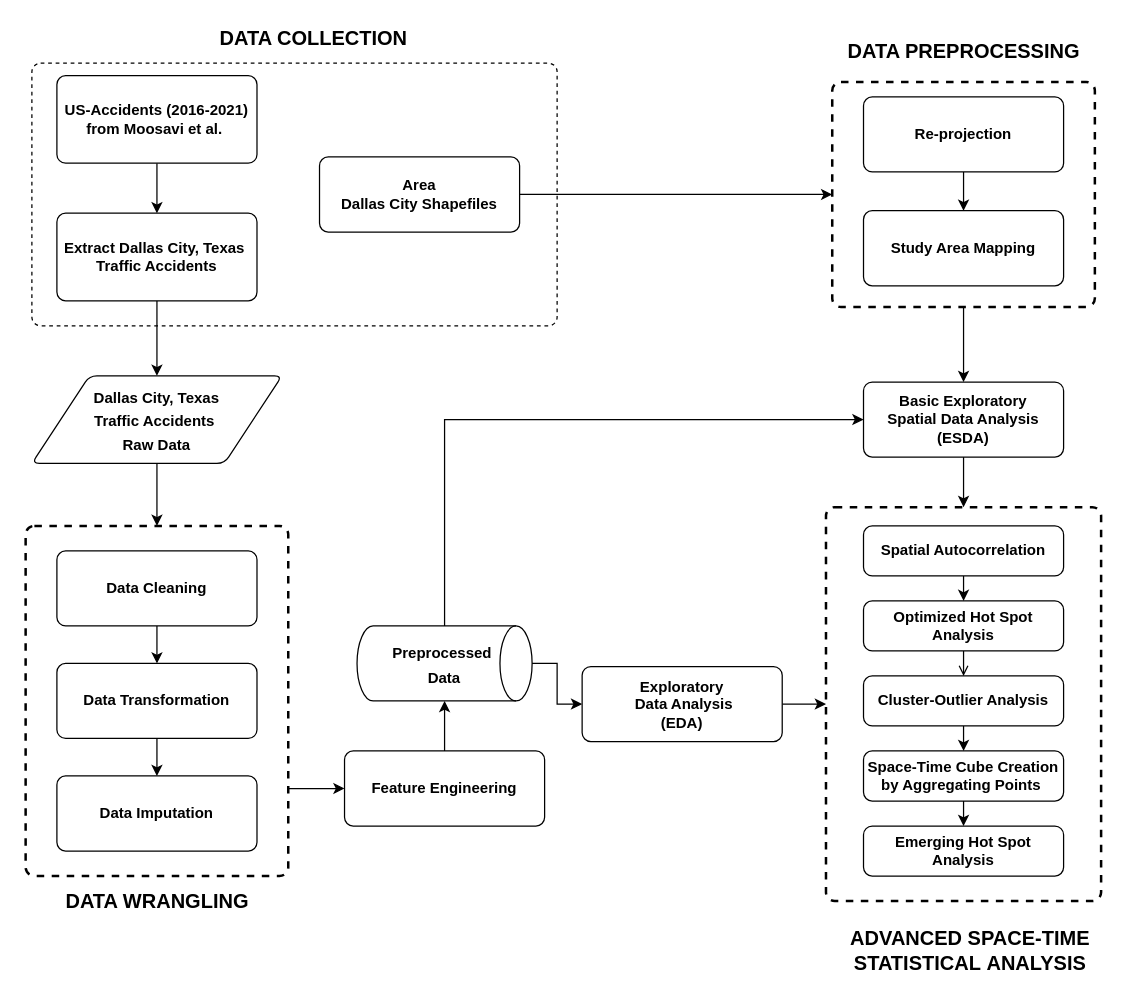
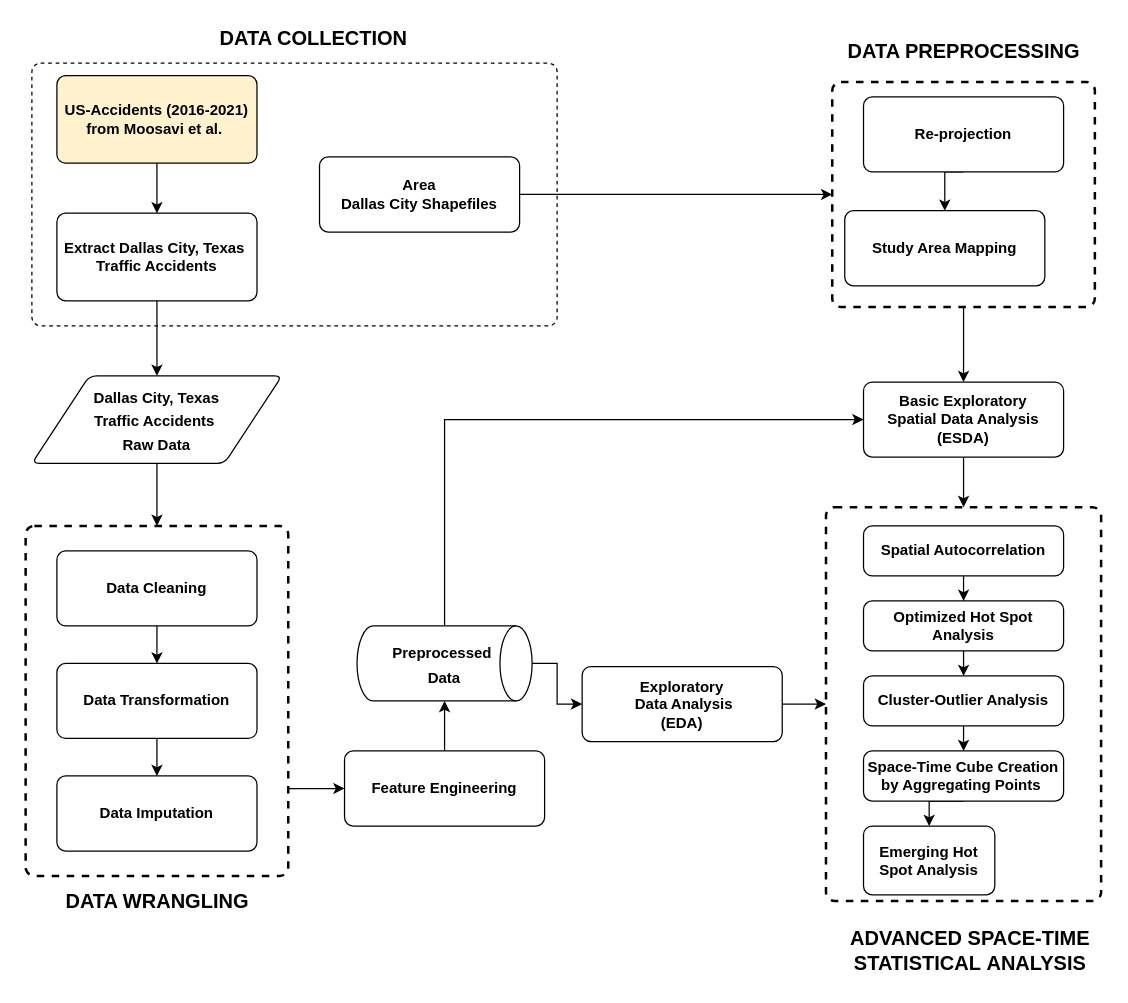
node "US-Accidents (2016-2021) from Moosavi et al.": fillcolor #ffffff -> #fff2cc
node "Study Area Mapping": moved (963, 248) -> (944, 248)
edge "Optimized Hot Spot Analysis" -> "Cluster-Outlier Analysis": arrowhead open -> classic
node "Emerging Hot Spot Analysis": size 200x50 -> 131x69
